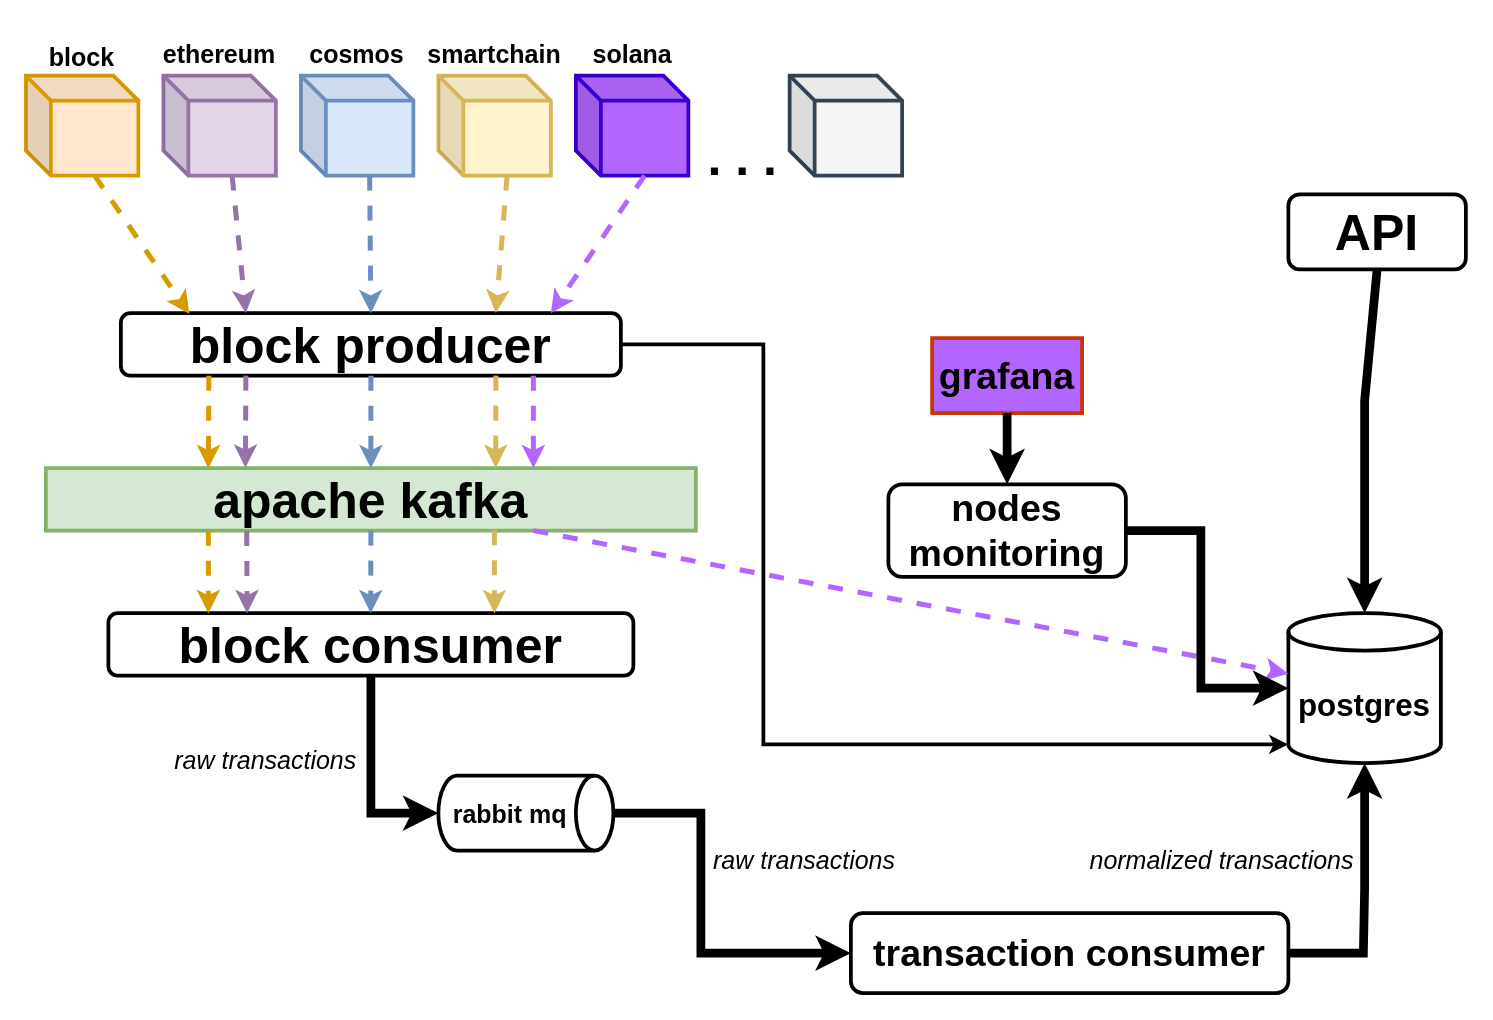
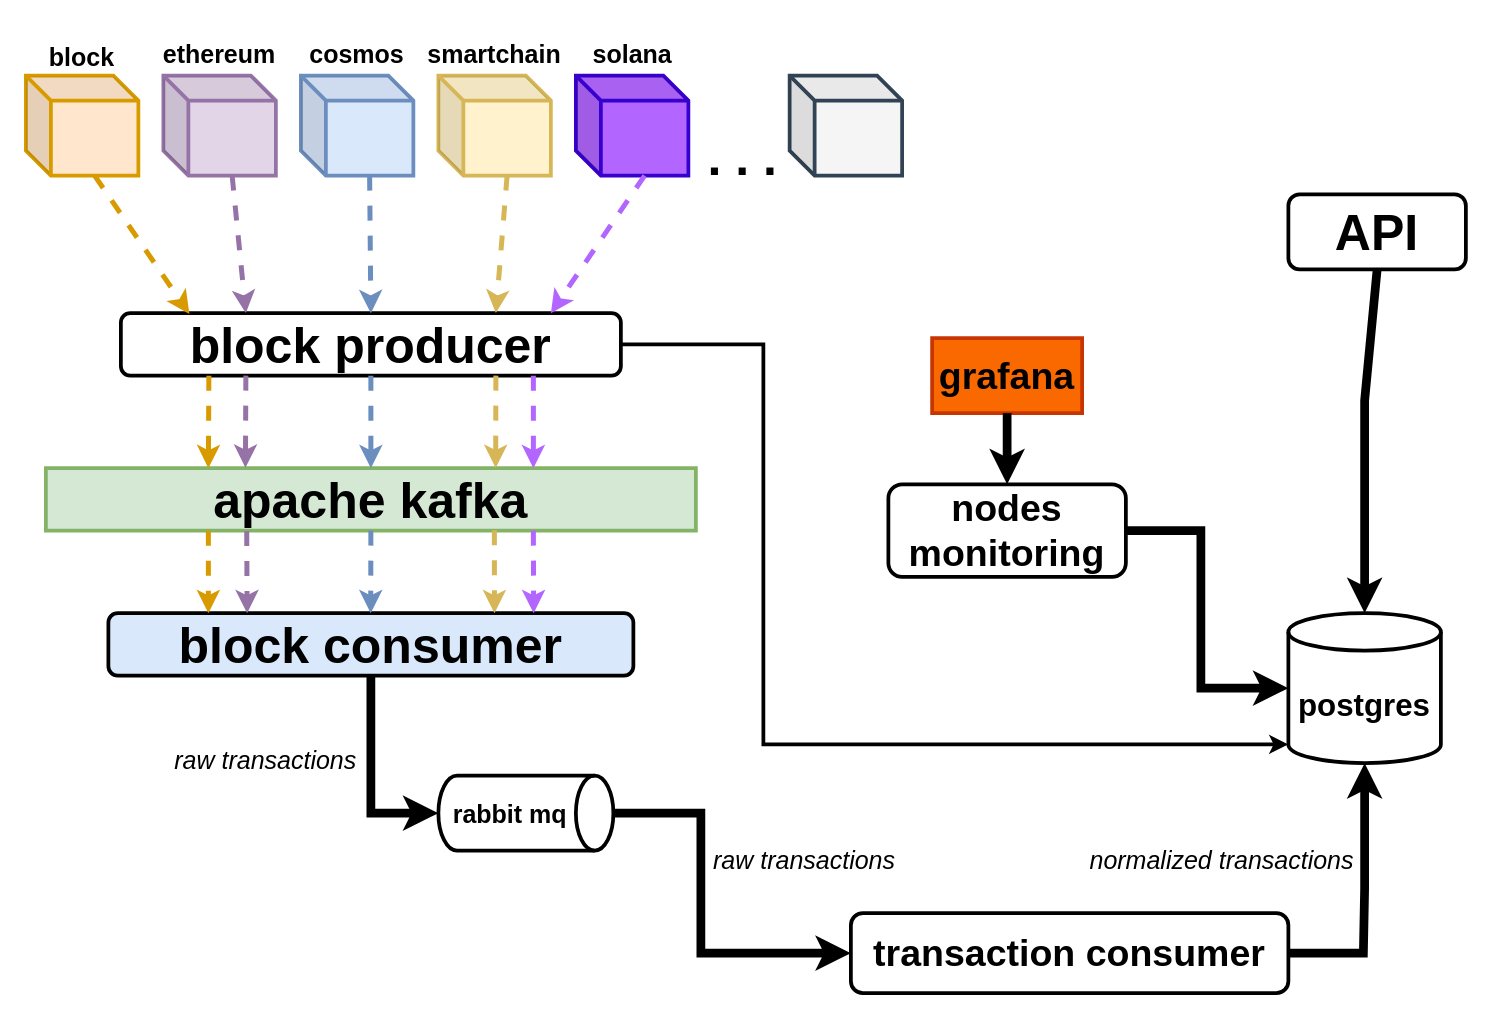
node "grafana": fillcolor #b266ff -> #fa6800
edge "apache kafka" -> "postgres": now "apache kafka" -> "block consumer"
node "block consumer": fillcolor #ffffff -> #dae8fc
